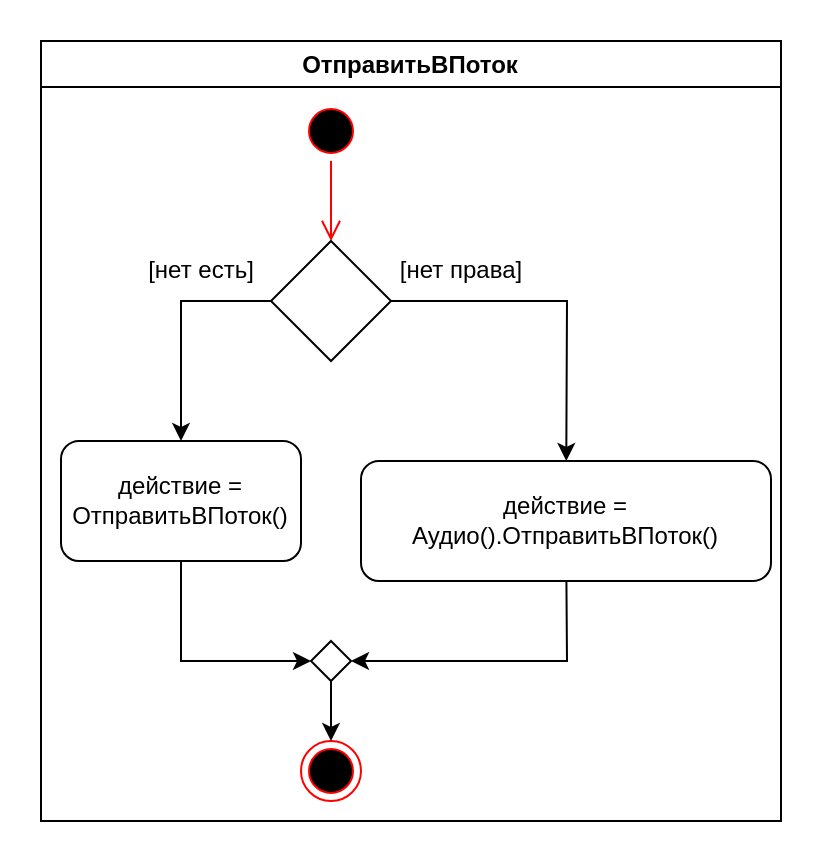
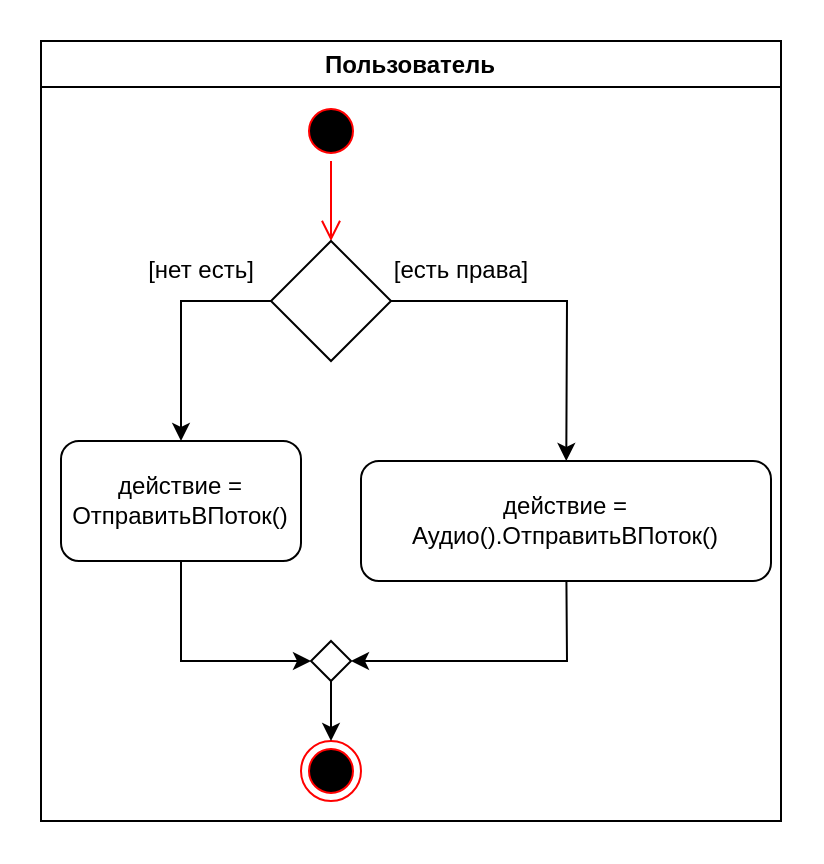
node "ОтправитьВПоток": label "ОтправитьВПоток" -> "Пользователь"
node "[нет права]": label "[нет права]" -> "[есть права]"
